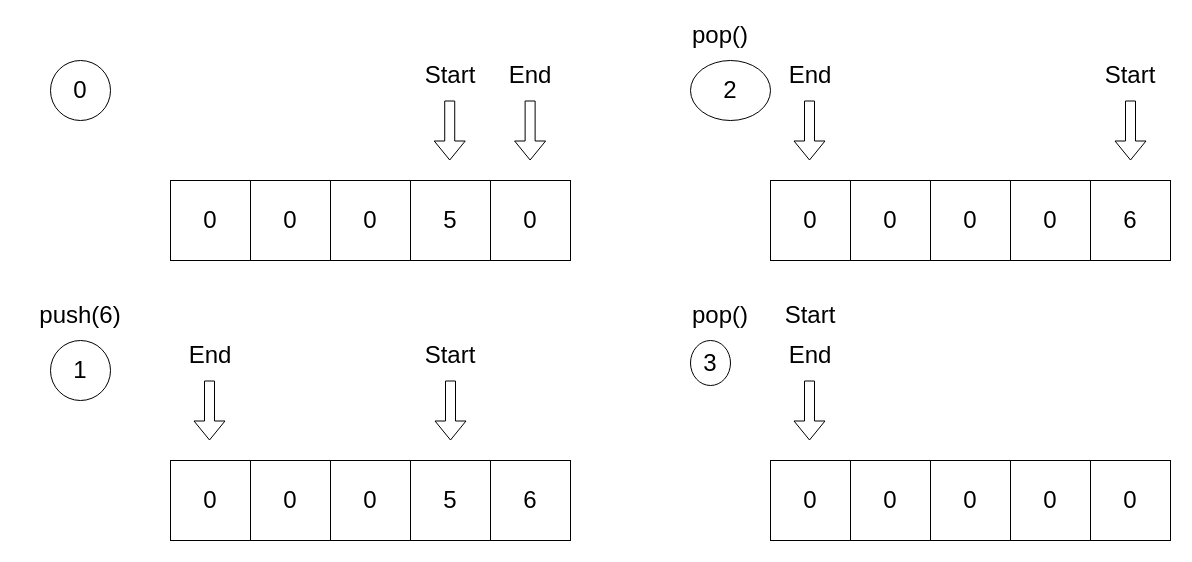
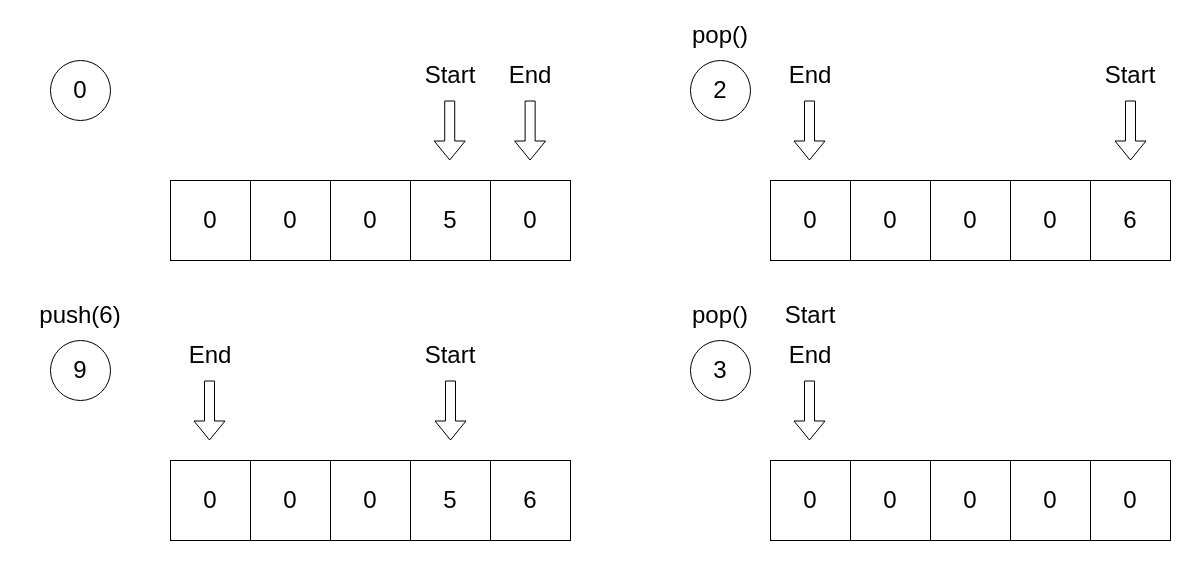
node "2": size 80x60 -> 60x60
node "3": size 40x45 -> 60x60
node "1": label "1" -> "9"
